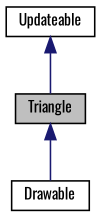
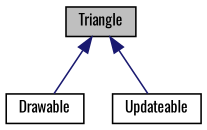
edge "Triangle" -> "Updateable": reversed
